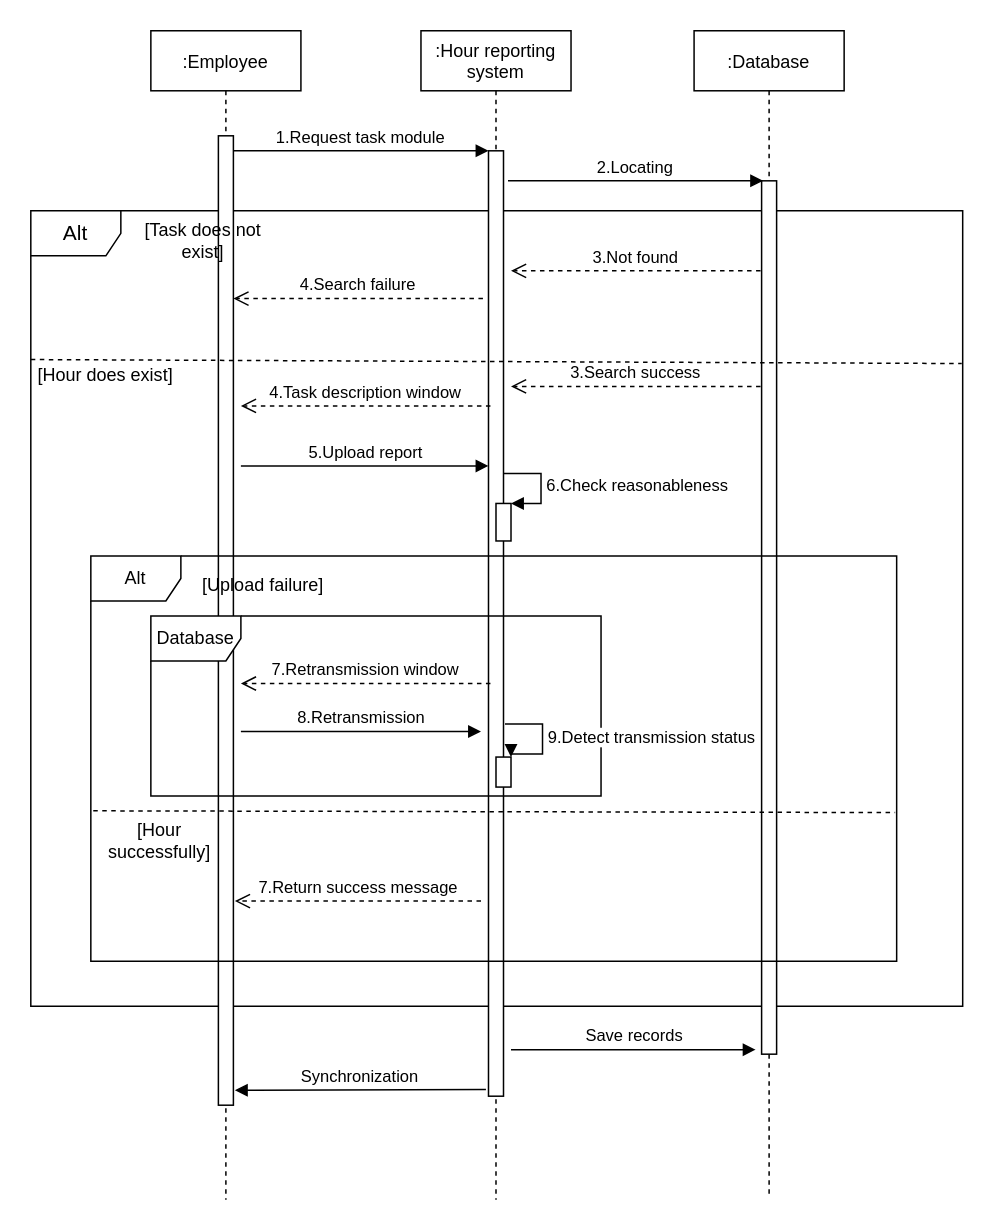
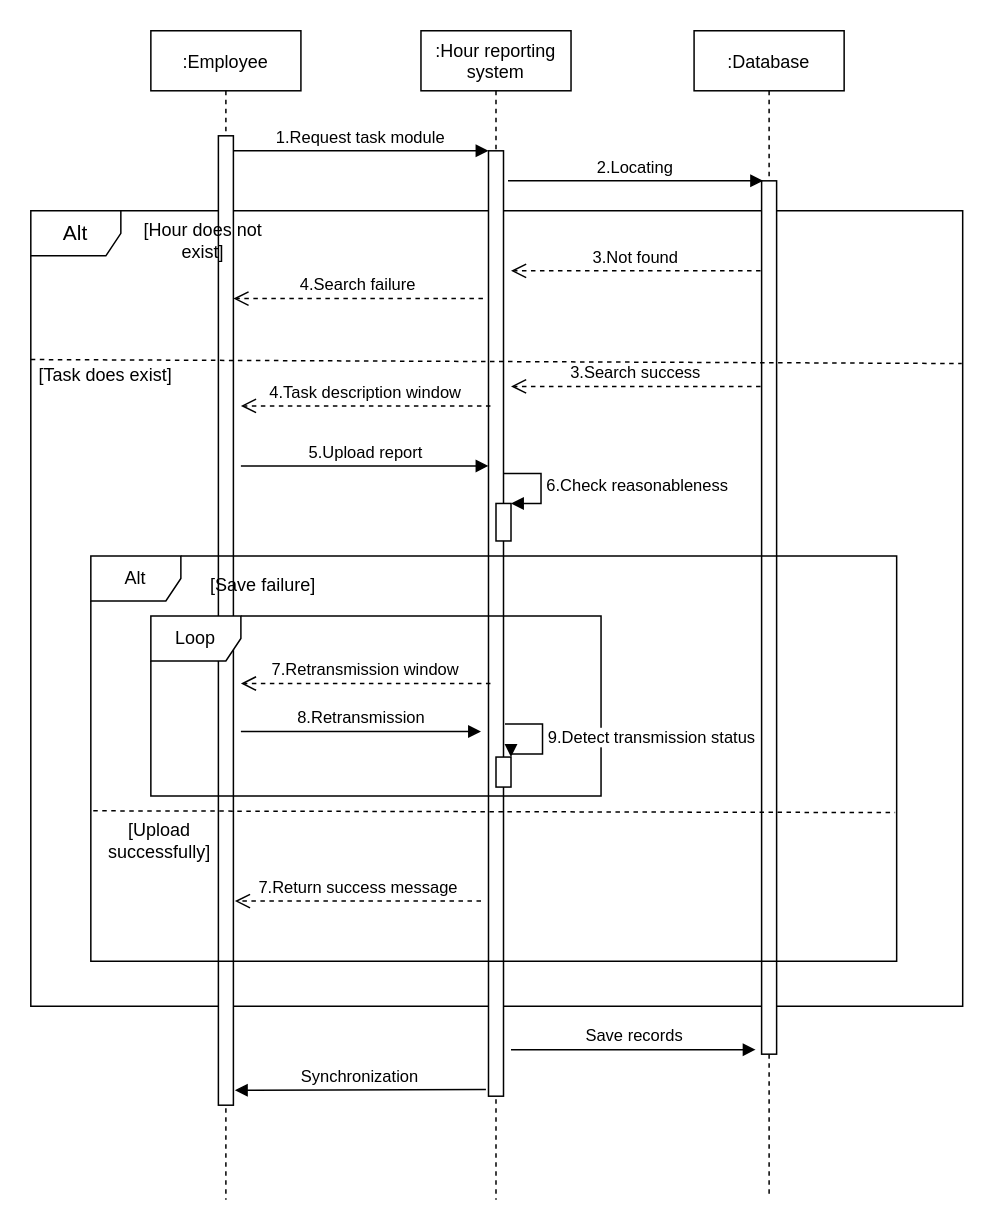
node "[Task does not exist]": label "[Task does not exist]" -> "[Hour does not exist]"
node "[Hour does exist]": label "[Hour does exist]" -> "[Task does exist]"
node "[Upload failure]": label "[Upload failure]" -> "[Save failure]"
node "Database": label "Database" -> "Loop"
node "[Hour successfully]": label "[Hour successfully]" -> "[Upload successfully]"
